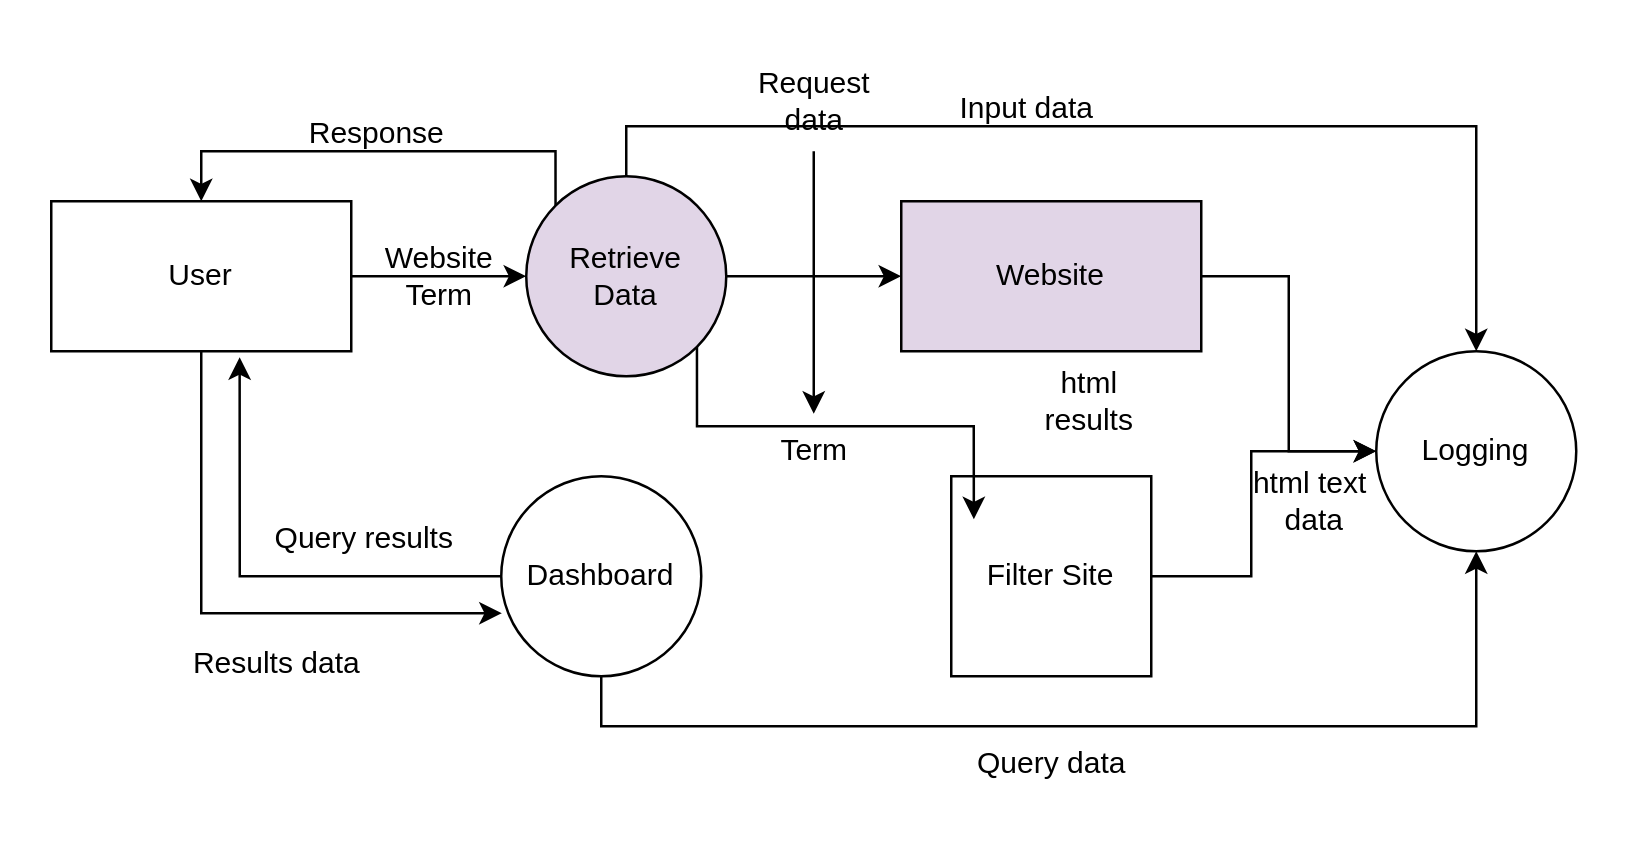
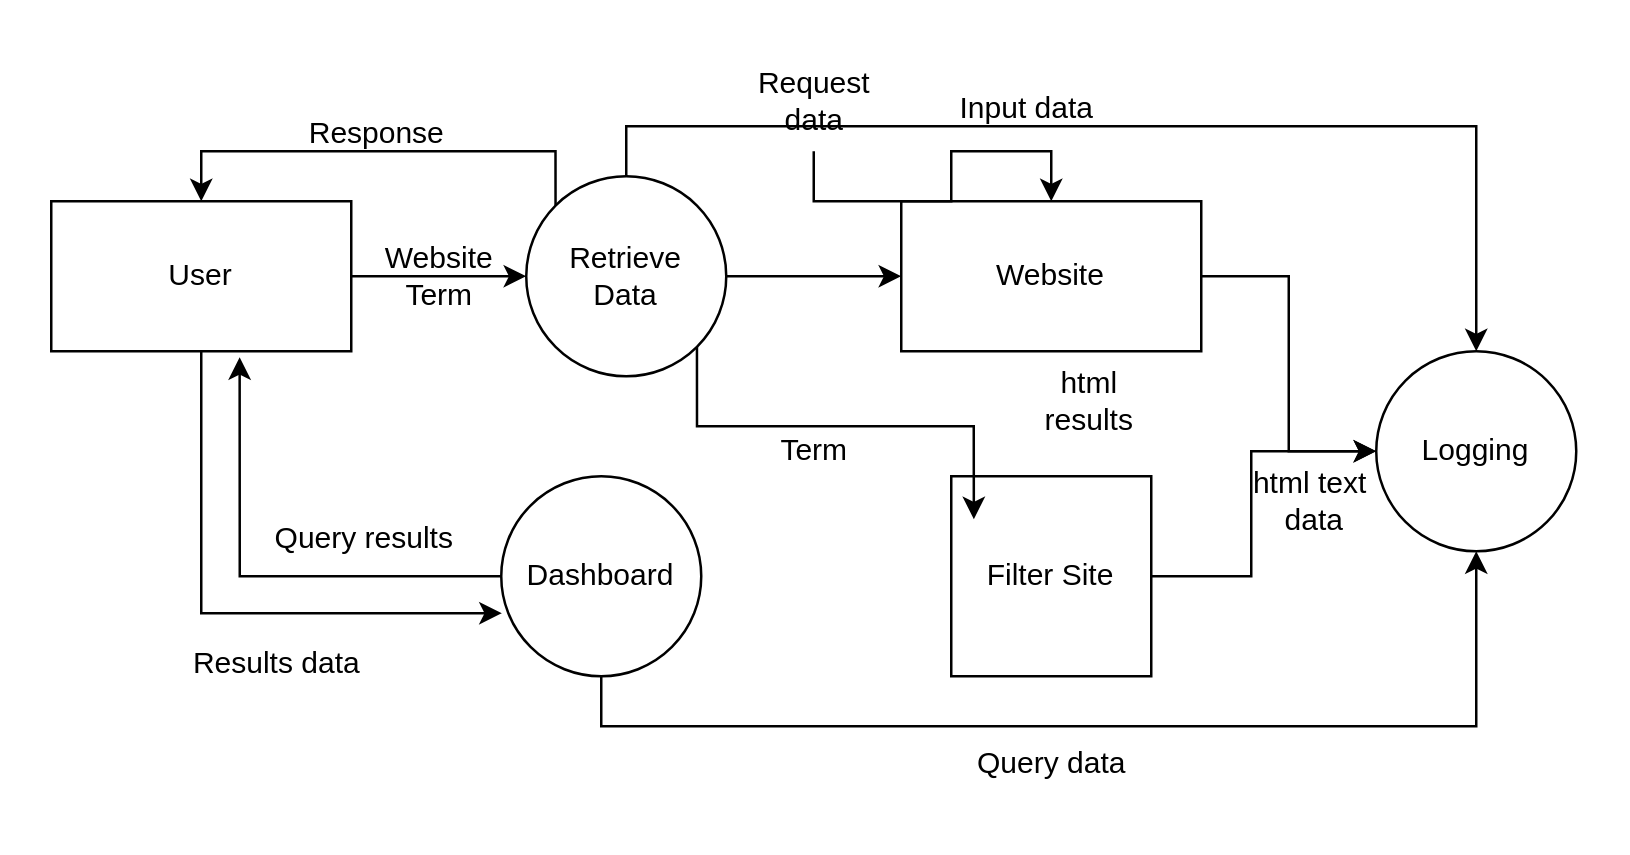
node "Retrieve Data": fillcolor #e1d5e7 -> #ffffff
node "Website": fillcolor #e1d5e7 -> #ffffff
edge "Request data" -> "Term": now "Request data" -> "Website"
